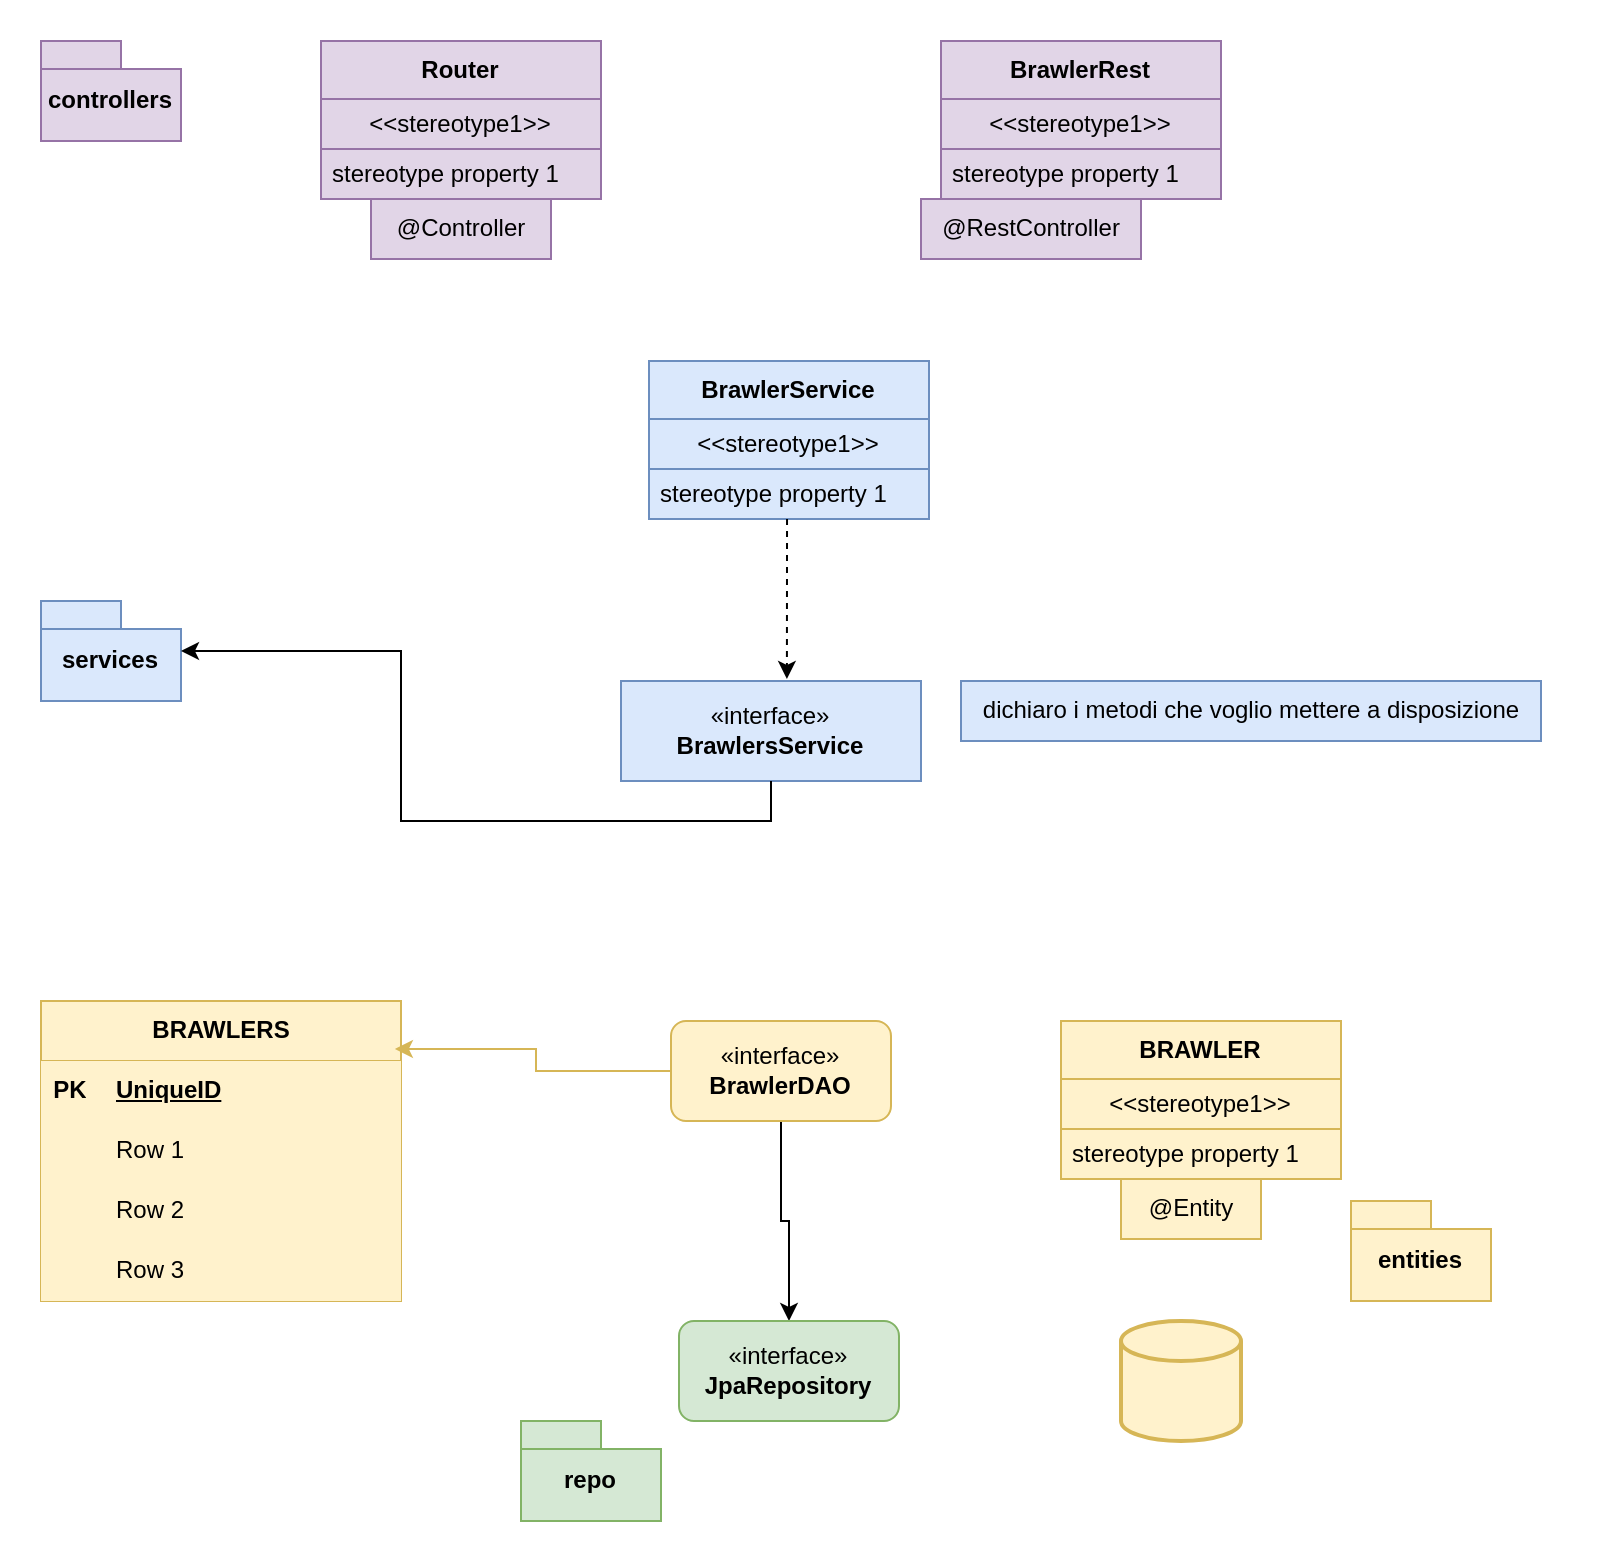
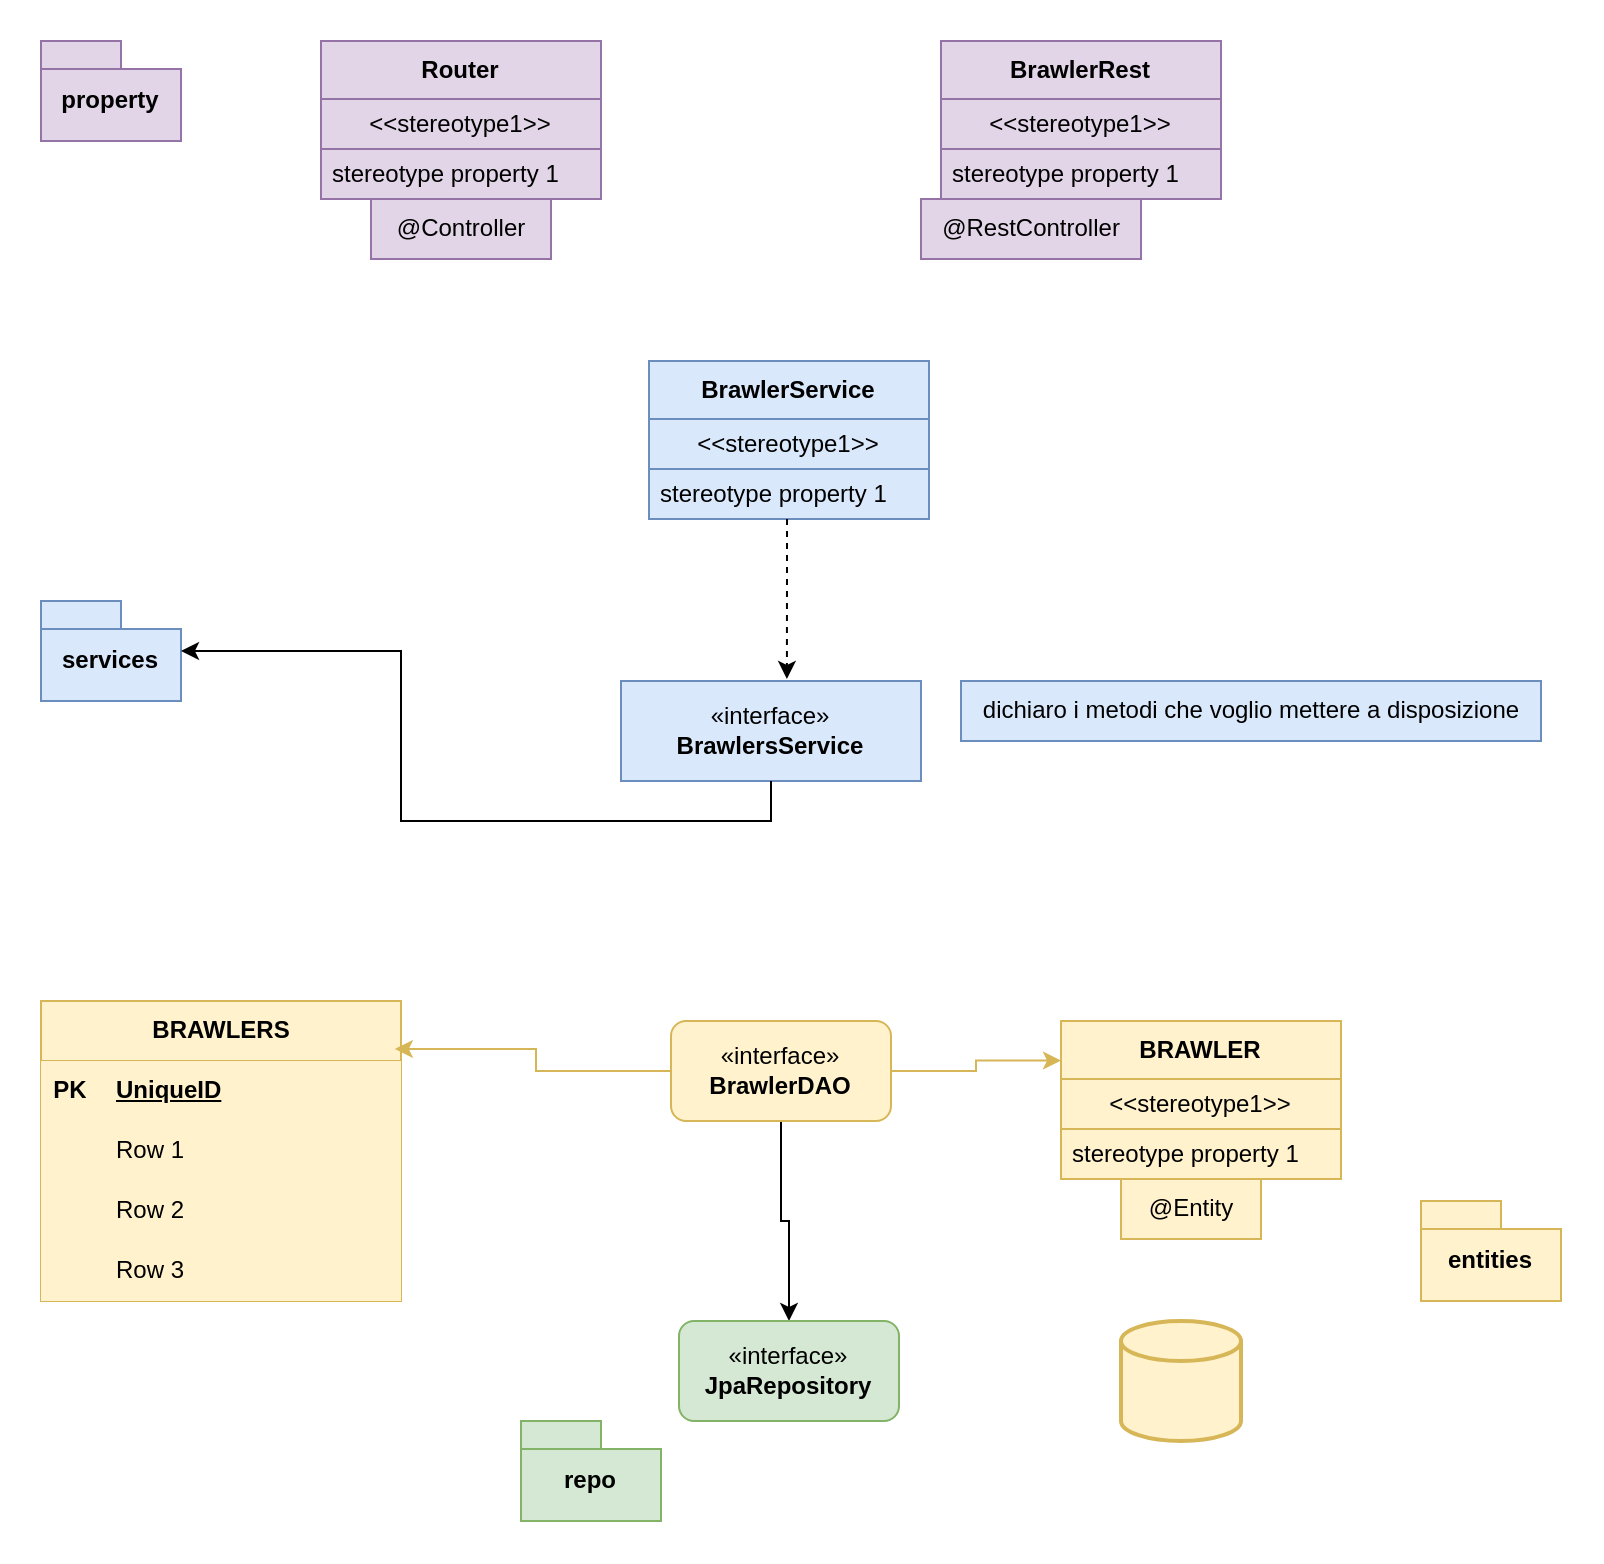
node "controllers": label "controllers" -> "property"
edge "«interface» BrawlerDAO" -> "BRAWLER": added
node "entities": moved (1421, 1251) -> (1491, 1251)
